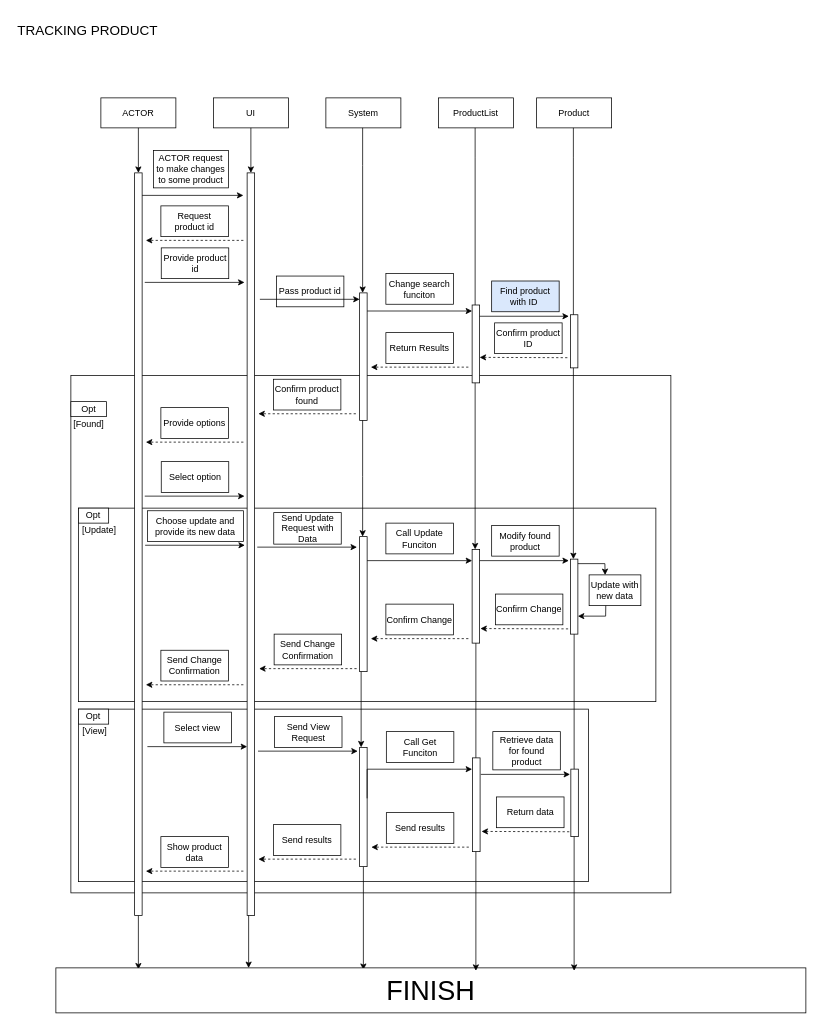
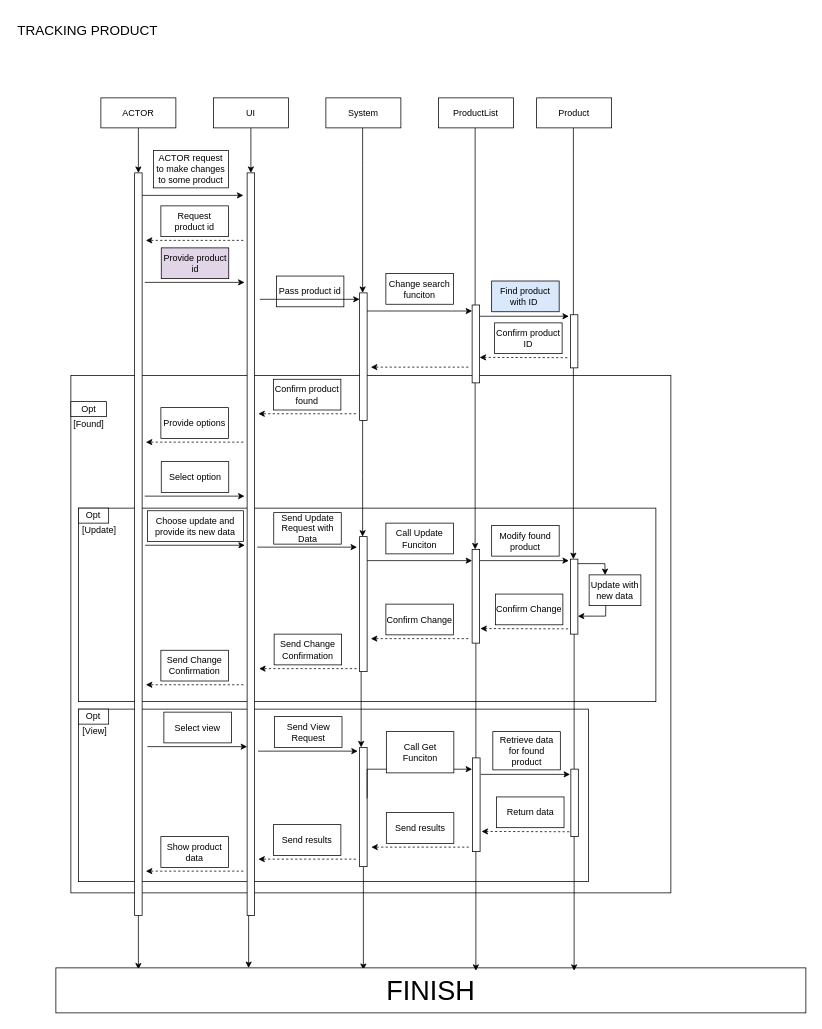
node "Provide product id": fillcolor #ffffff -> #e1d5e7
node "Return Results": removed
node "Call Get Funciton": size 68x31 -> 68x41
